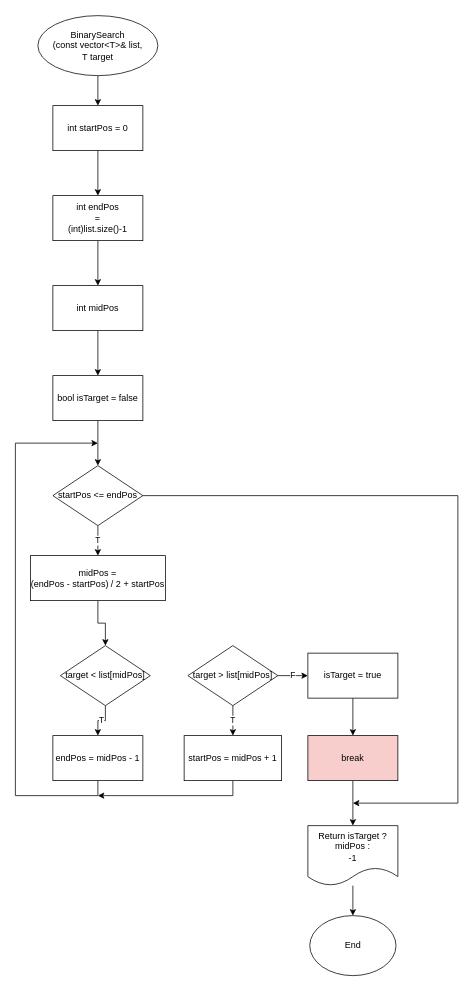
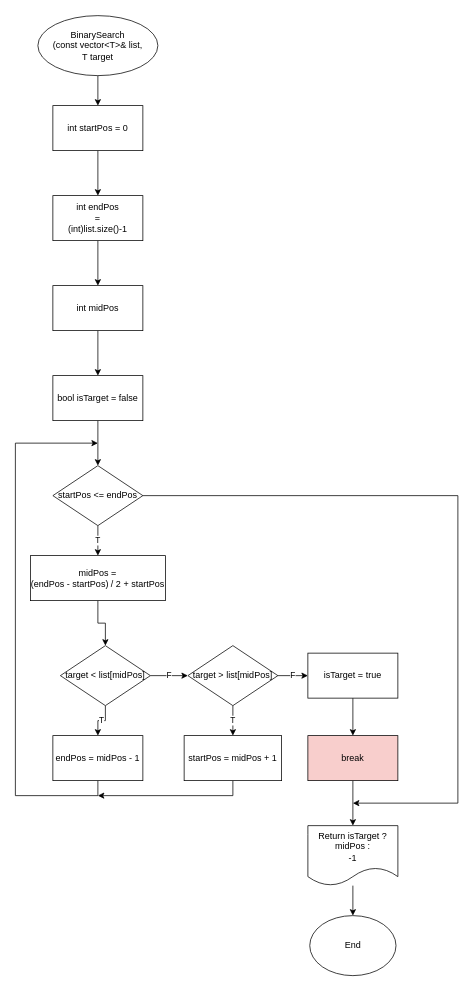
edge "target < list[midPos]" -> "target > list[midPos]": added, label "F"
